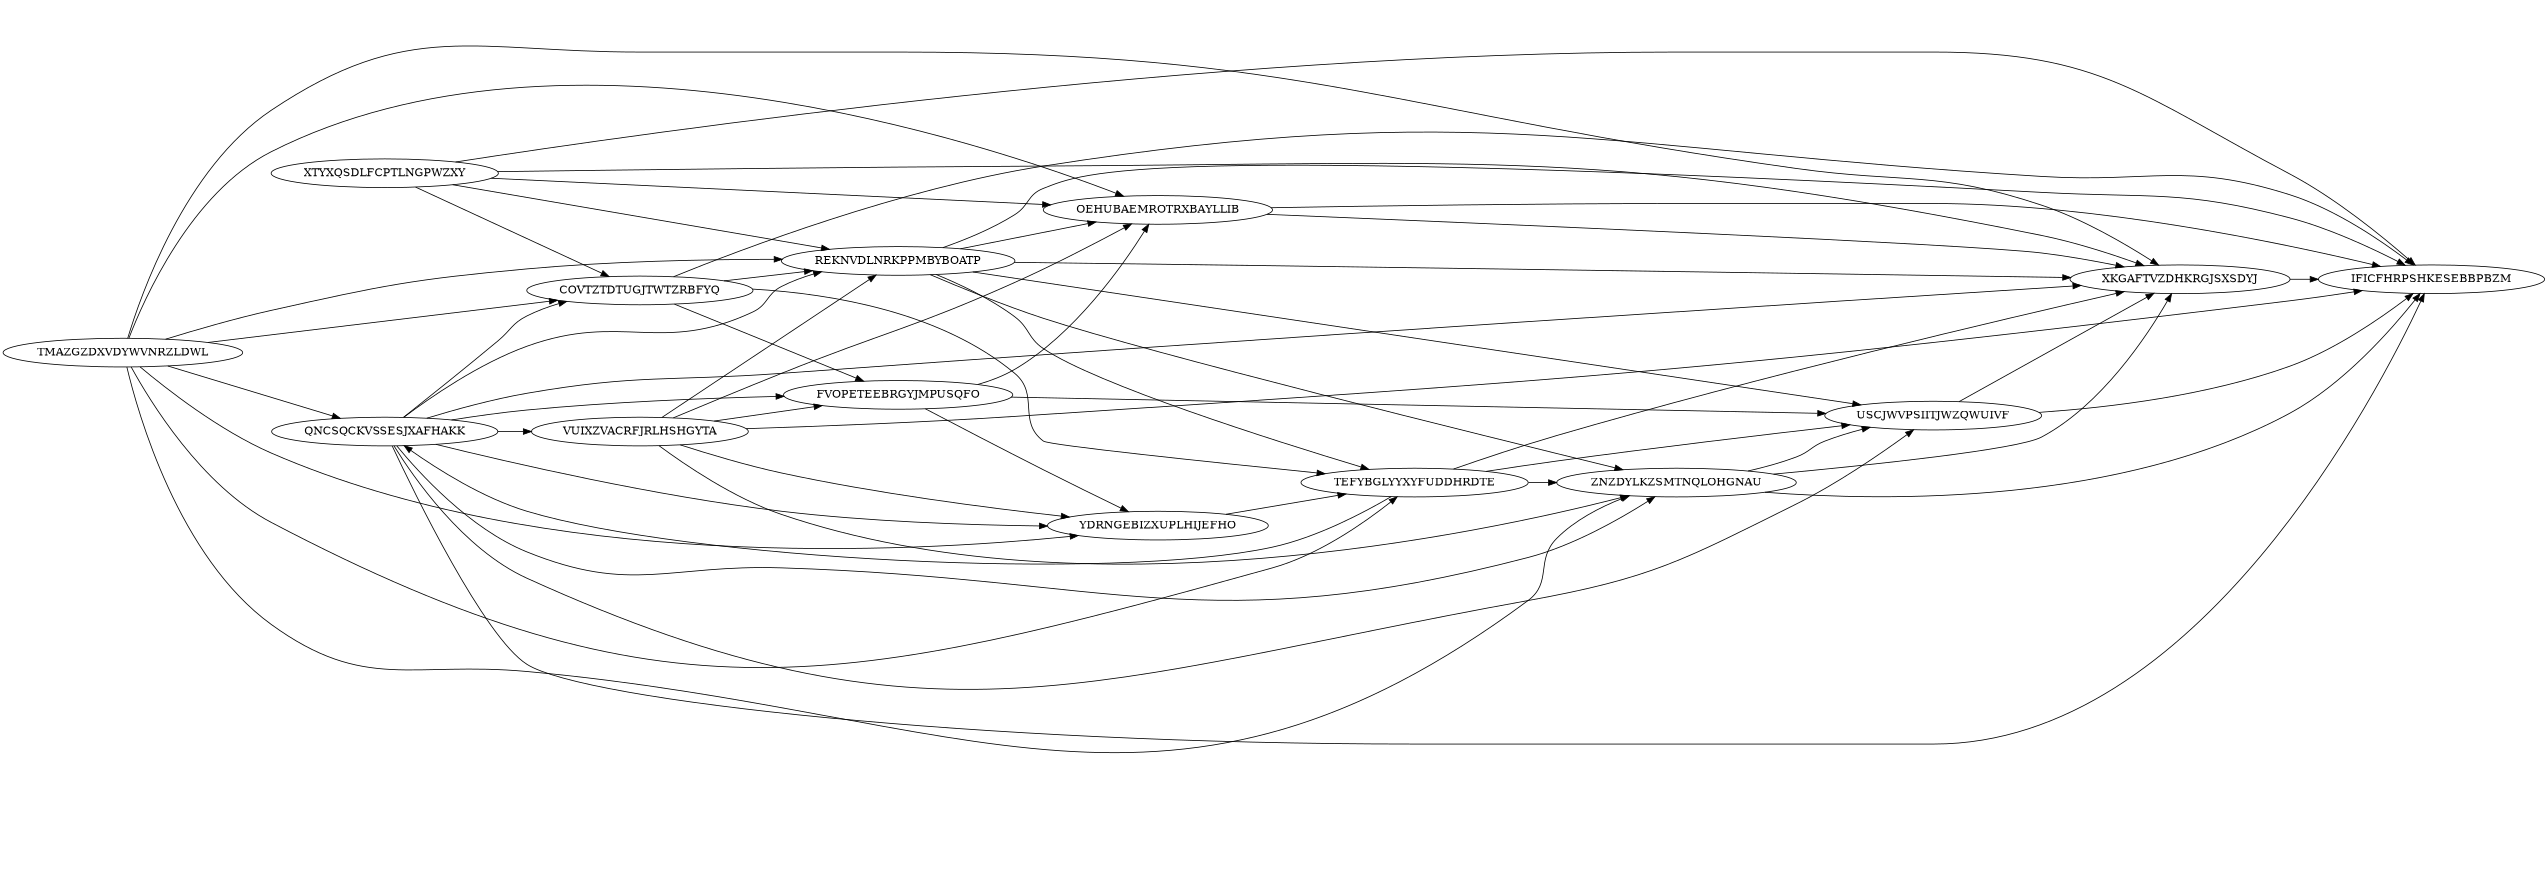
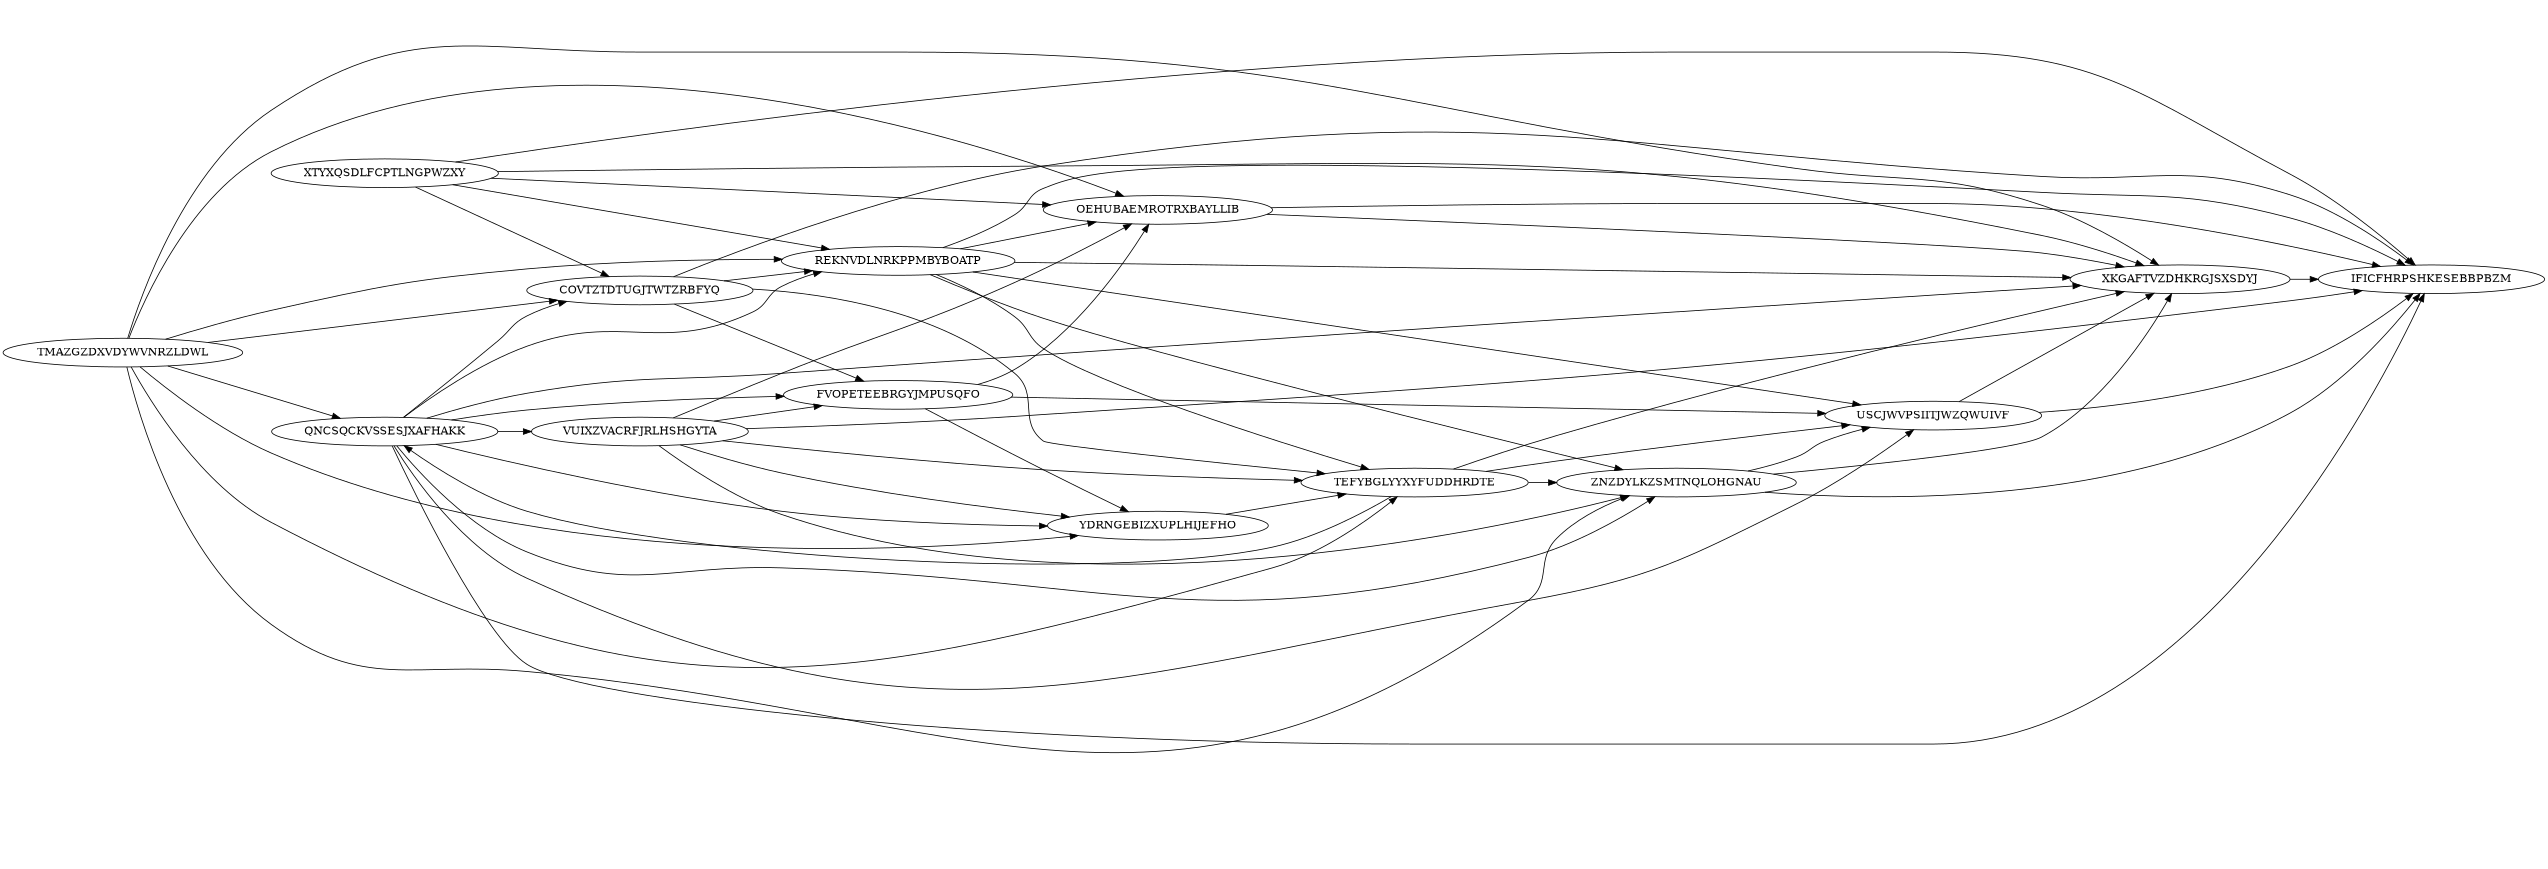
edge "VUIXZVACRFJRLHSHGYTA" -> "REKNVDLNRKPPMBYBOATP": now "VUIXZVACRFJRLHSHGYTA" -> "TEFYBGLYYXYFUDDHRDTE"
